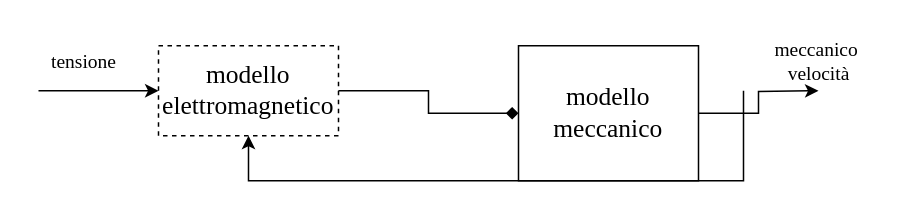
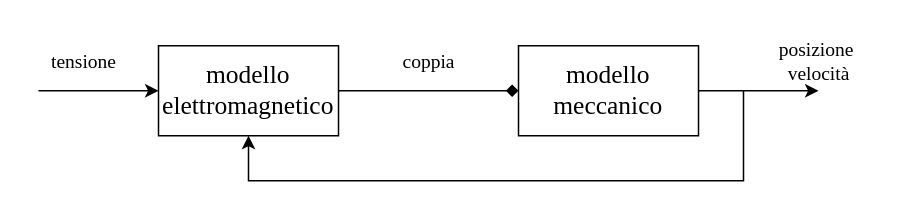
node "coppia": added
node "meccanico velocità": label "meccanico velocità" -> "posizione velocità"
node "modello elettromagnetico": style dashed -> solid
node "modello meccanico": size 180x135 -> 180x90
